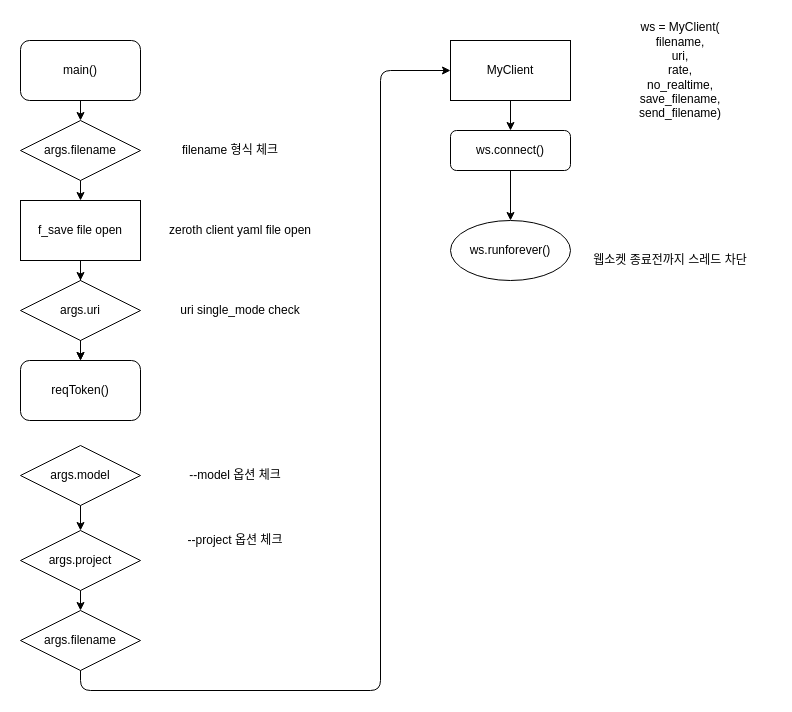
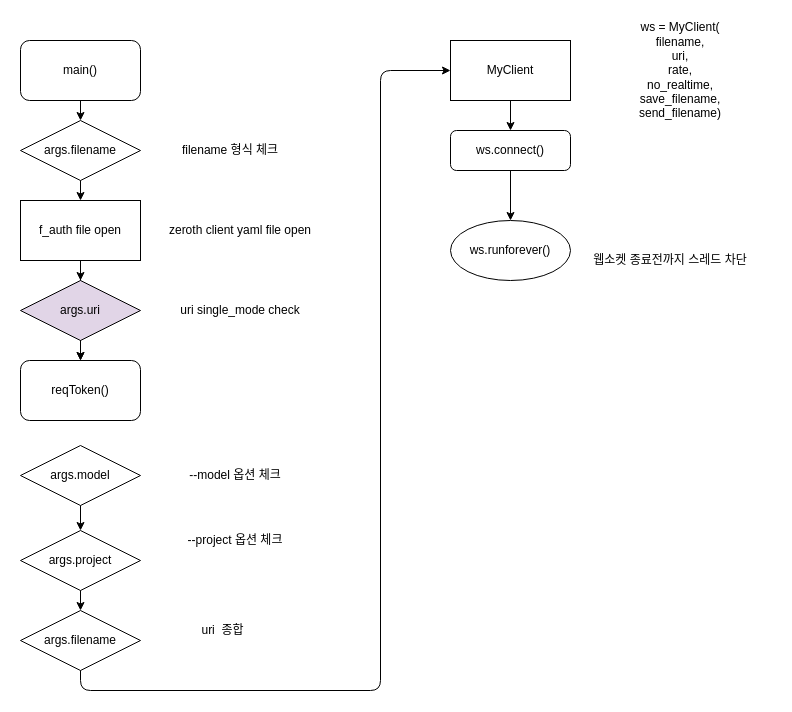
node "f_save file open": label "f_save file open" -> "f_auth file open"
node "args.uri": fillcolor #ffffff -> #e1d5e7
node "uri 종합": added
